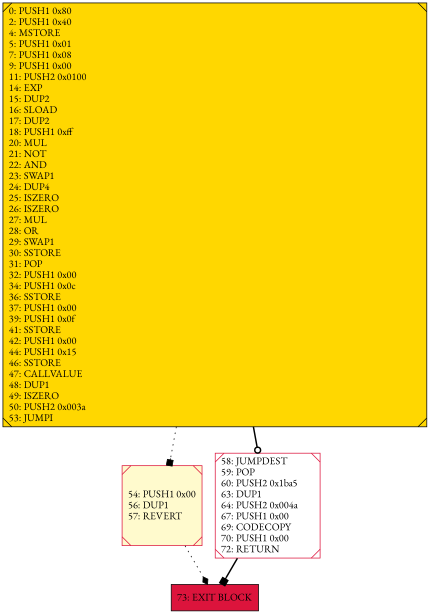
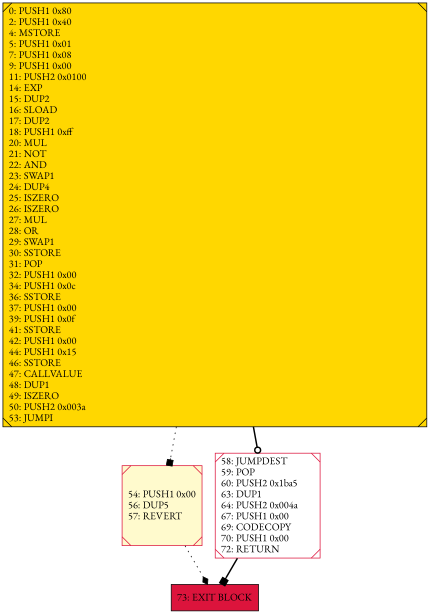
node "54: PUSH1 0x00 56: DUP1 57: REVERT": label "54: PUSH1 0x00 56: DUP1 57: REVERT" -> "54: PUSH1 0x00 56: DUP5 57: REVERT"
